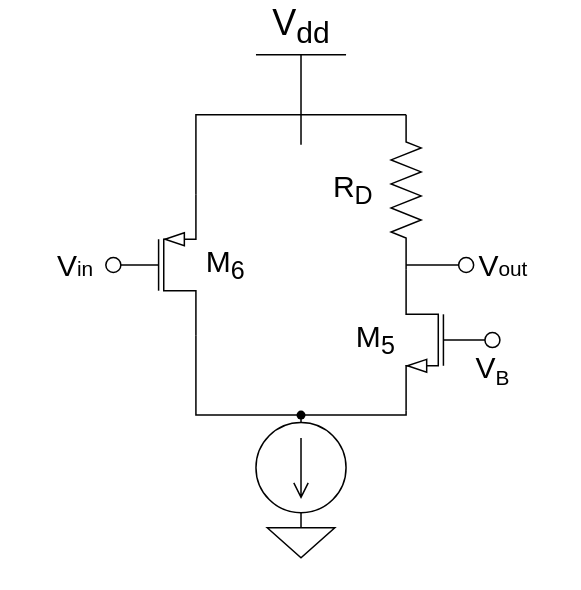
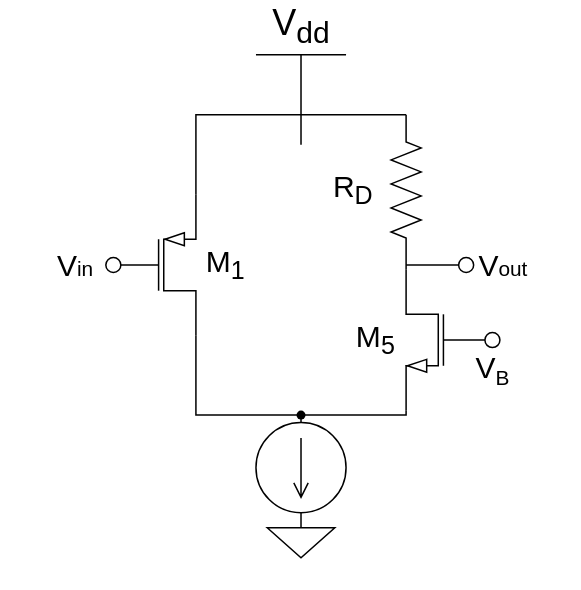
node "M6": label "M6" -> "M1"
